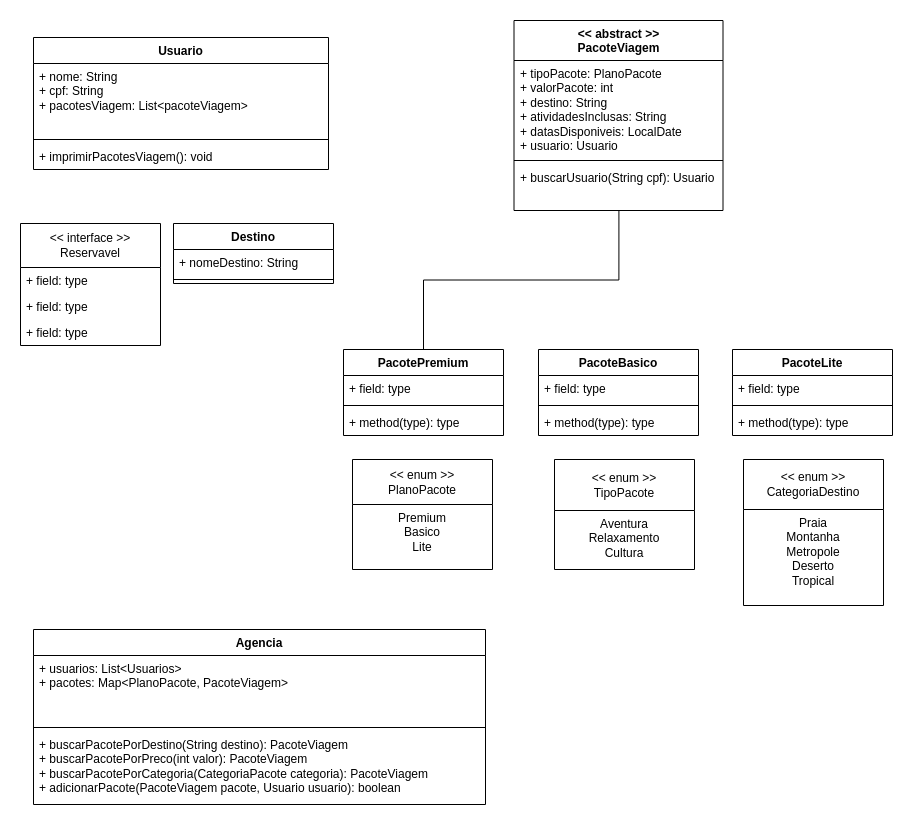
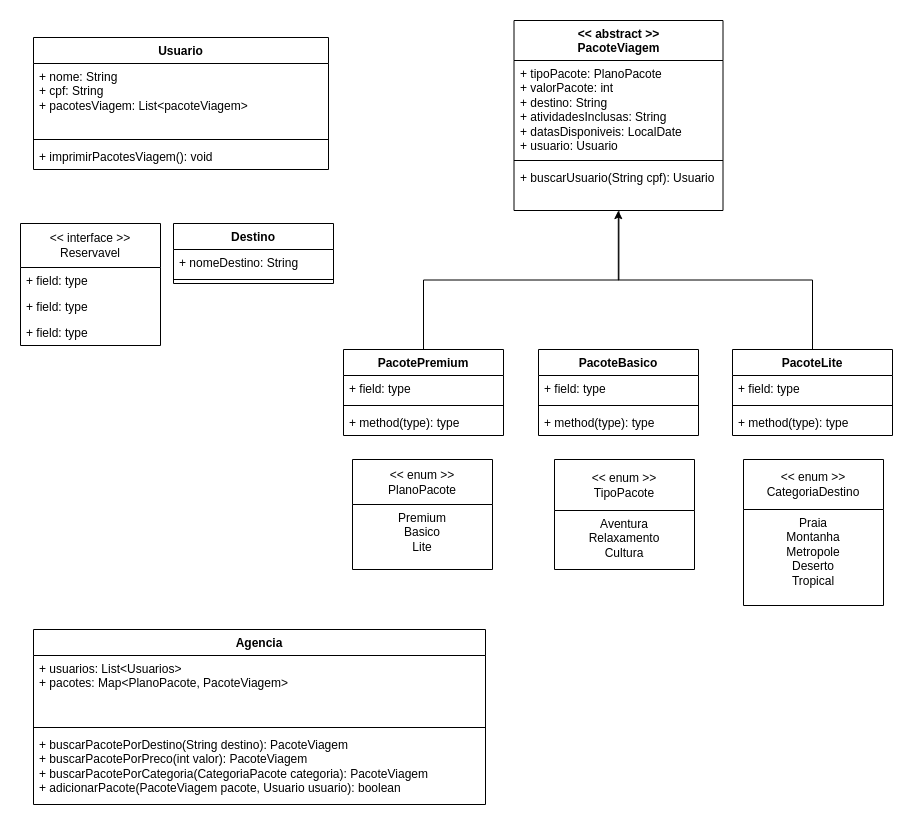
edge "PacoteLite" -> "+ buscarUsuario(String cpf): Usuario": added
